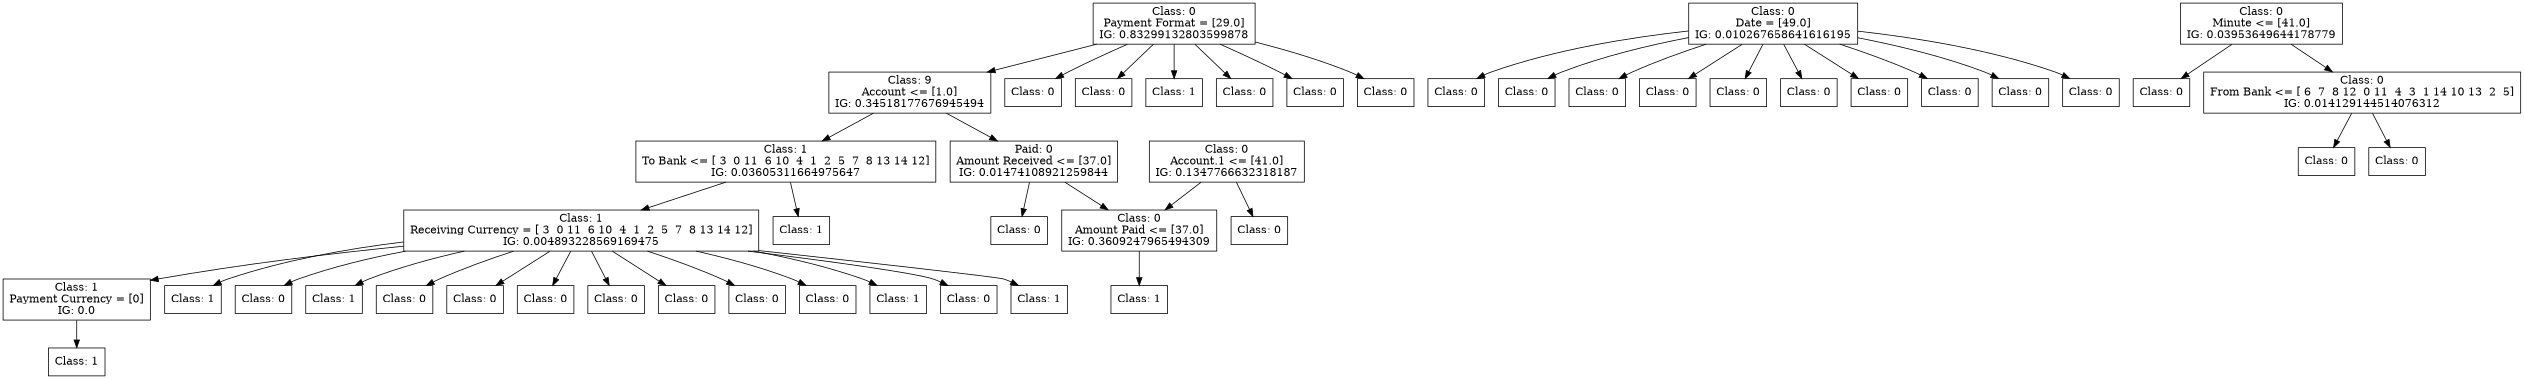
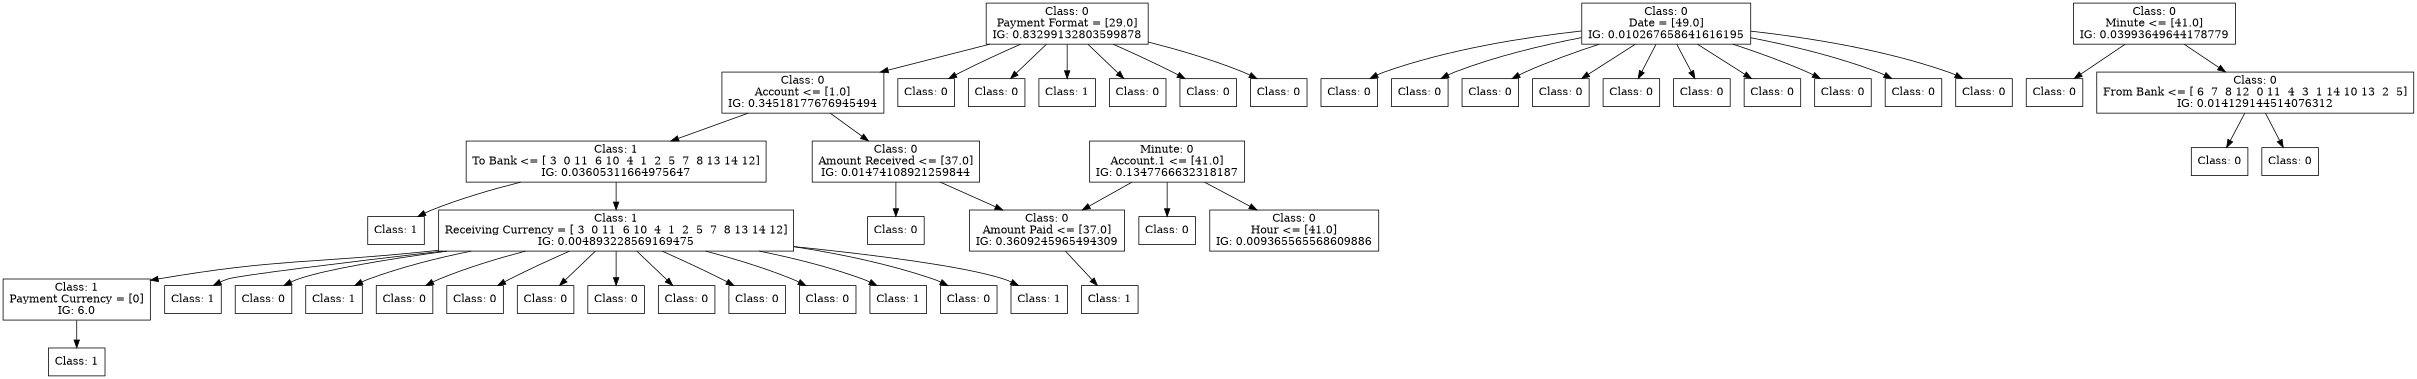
node "Class: 0 Minute <= [41.0] IG: 0.03953649644178779": label "Class: 0 Minute <= [41.0] IG: 0.03953649644178779" -> "Class: 0 Minute <= [41.0] IG: 0.03993649644178779"
node "Class: 9 Account <= [1.0] IG: 0.34518177676945494": label "Class: 9 Account <= [1.0] IG: 0.34518177676945494" -> "Class: 0 Account <= [1.0] IG: 0.34518177676945494"
node "Paid: 0 Amount Received <= [37.0] IG: 0.01474108921259844": label "Paid: 0 Amount Received <= [37.0] IG: 0.01474108921259844" -> "Class: 0 Amount Received <= [37.0] IG: 0.01474108921259844"
node "Class: 0 Account.1 <= [41.0] IG: 0.1347766632318187": label "Class: 0 Account.1 <= [41.0] IG: 0.1347766632318187" -> "Minute: 0 Account.1 <= [41.0] IG: 0.1347766632318187"
node "Class: 0 Amount Paid <= [37.0] IG: 0.3609247965494309": label "Class: 0 Amount Paid <= [37.0] IG: 0.3609247965494309" -> "Class: 0 Amount Paid <= [37.0] IG: 0.3609245965494309"
node "Class: 0 Hour <= [41.0] IG: 0.009365565568609886": added
node "Class: 1 Payment Currency = [0] IG: 0.0": label "Class: 1 Payment Currency = [0] IG: 0.0" -> "Class: 1 Payment Currency = [0] IG: 6.0"
